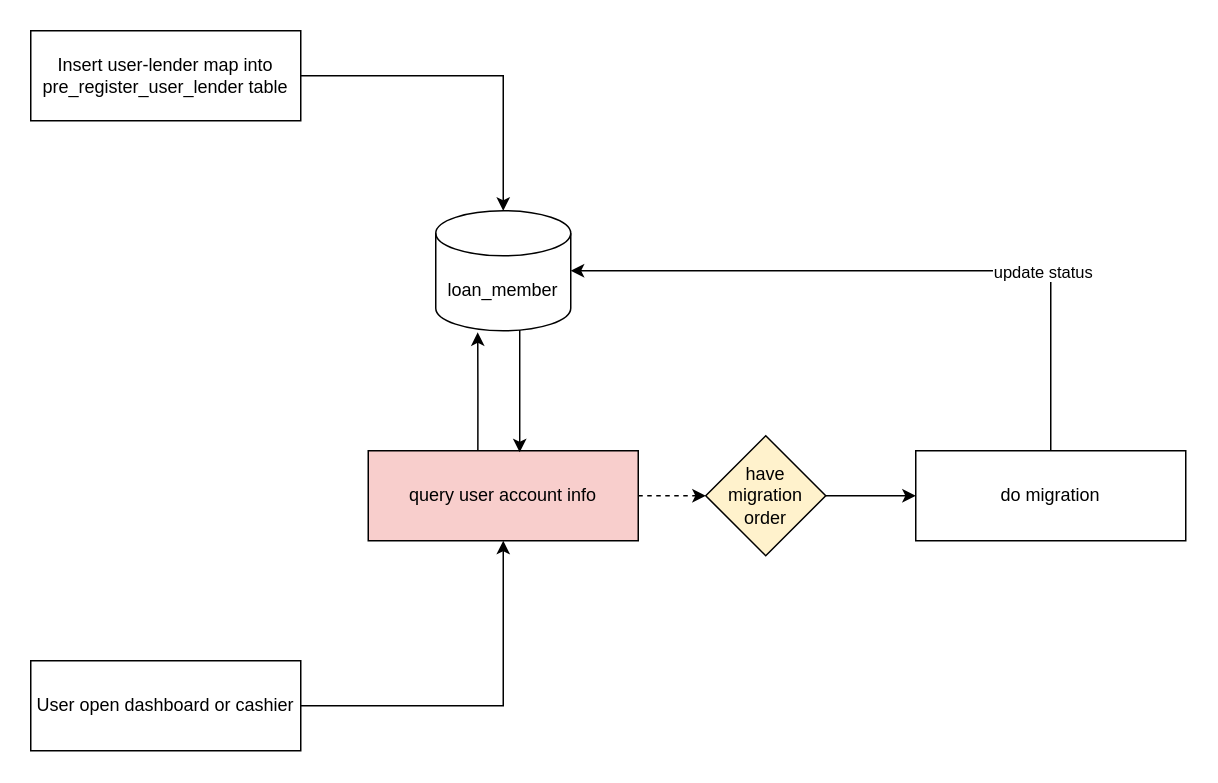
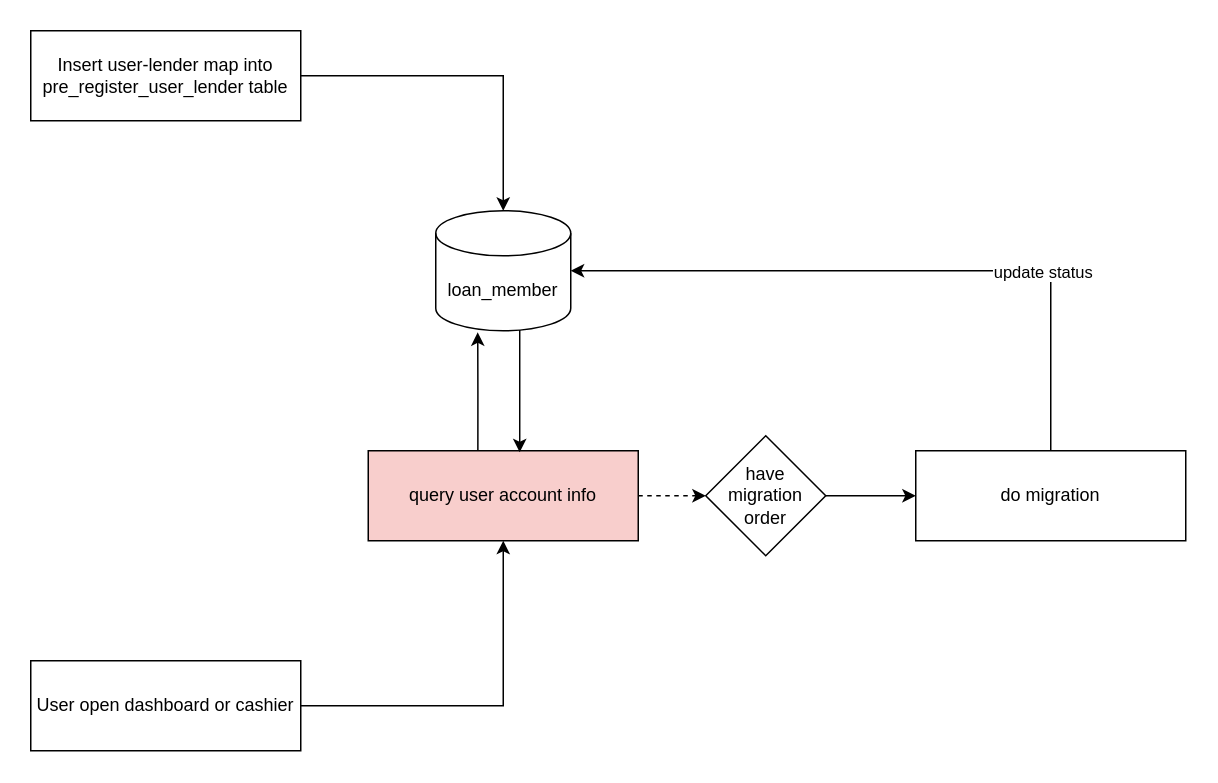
node "have migration order": fillcolor #fff2cc -> #ffffff
